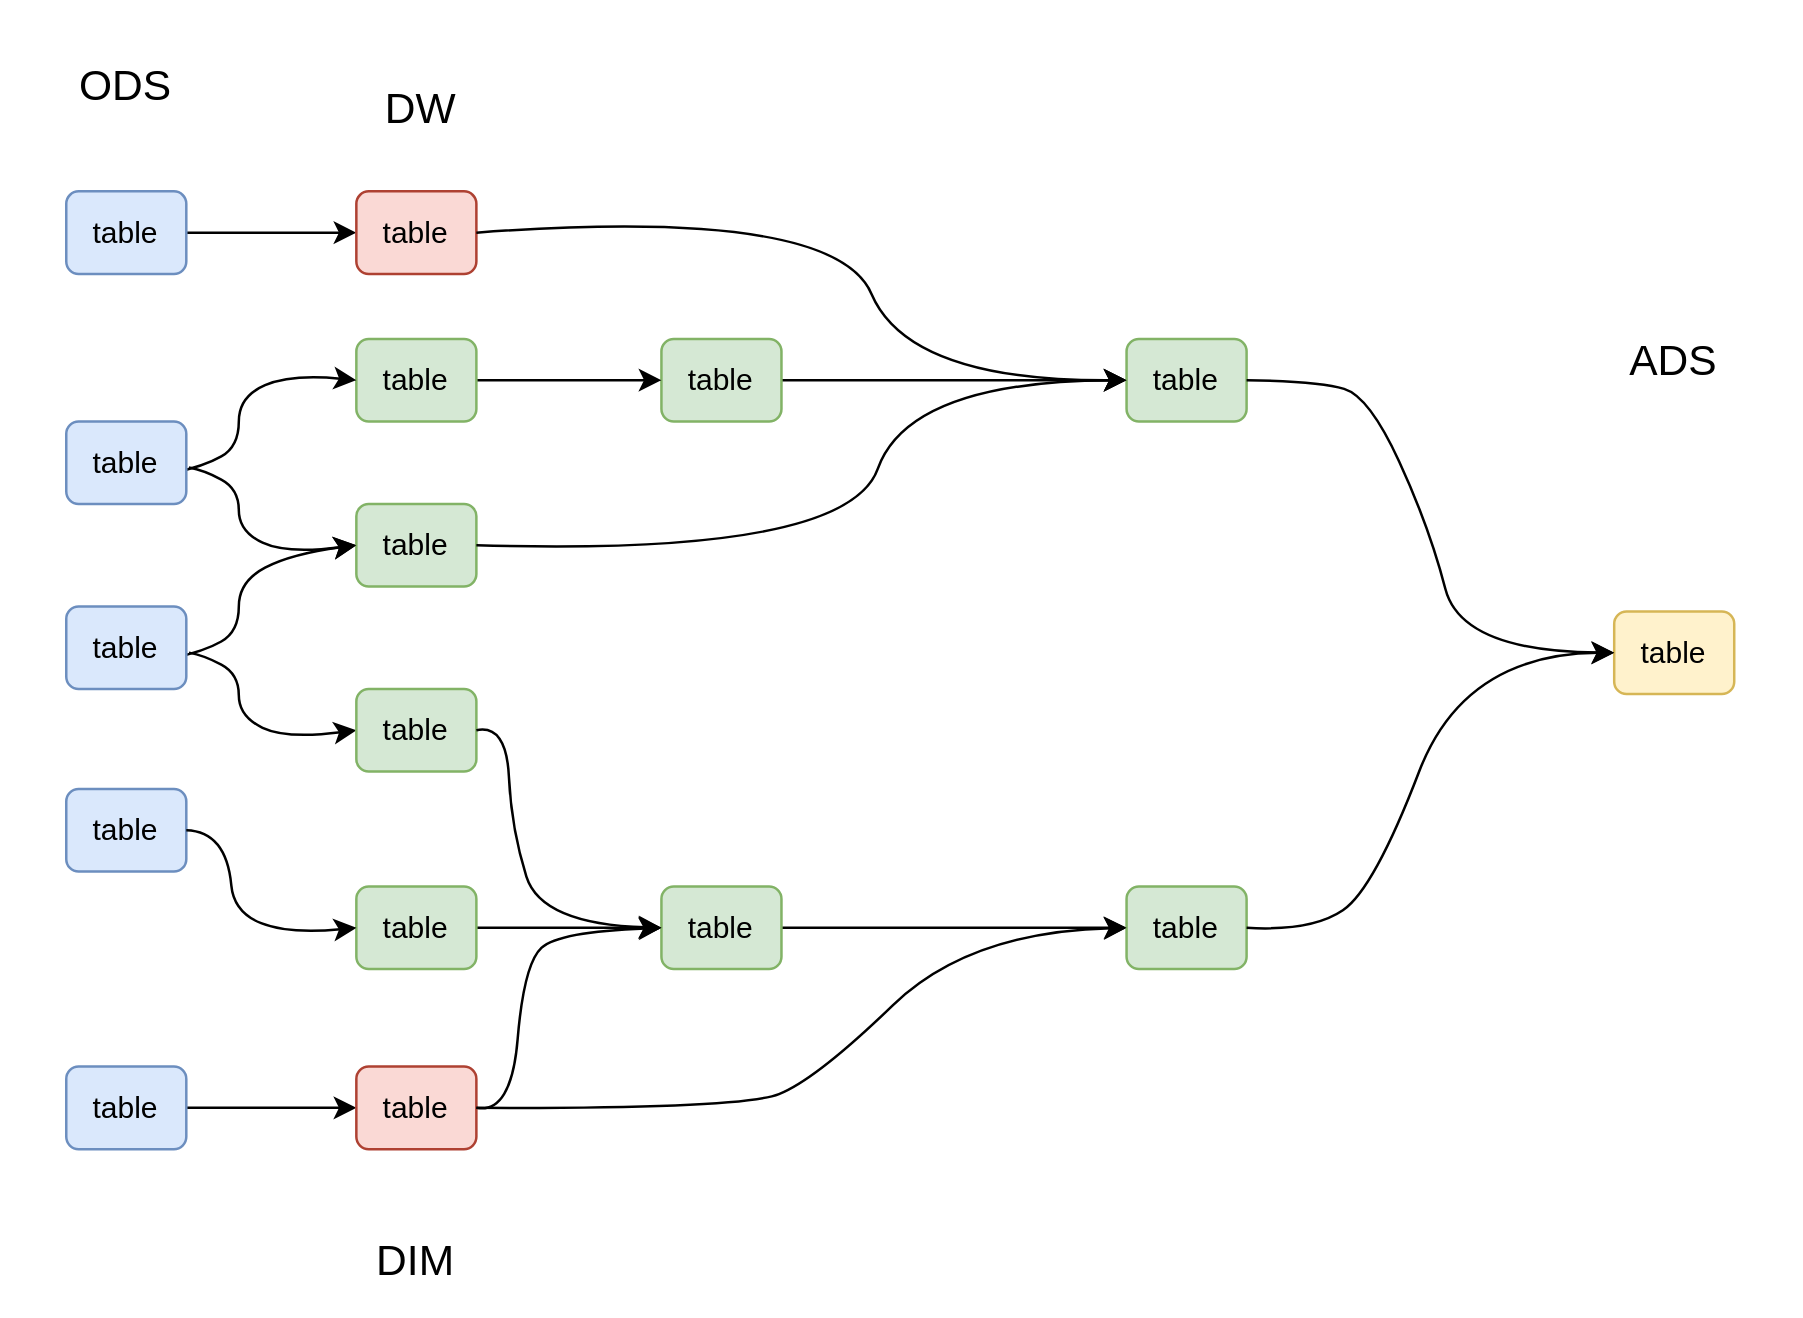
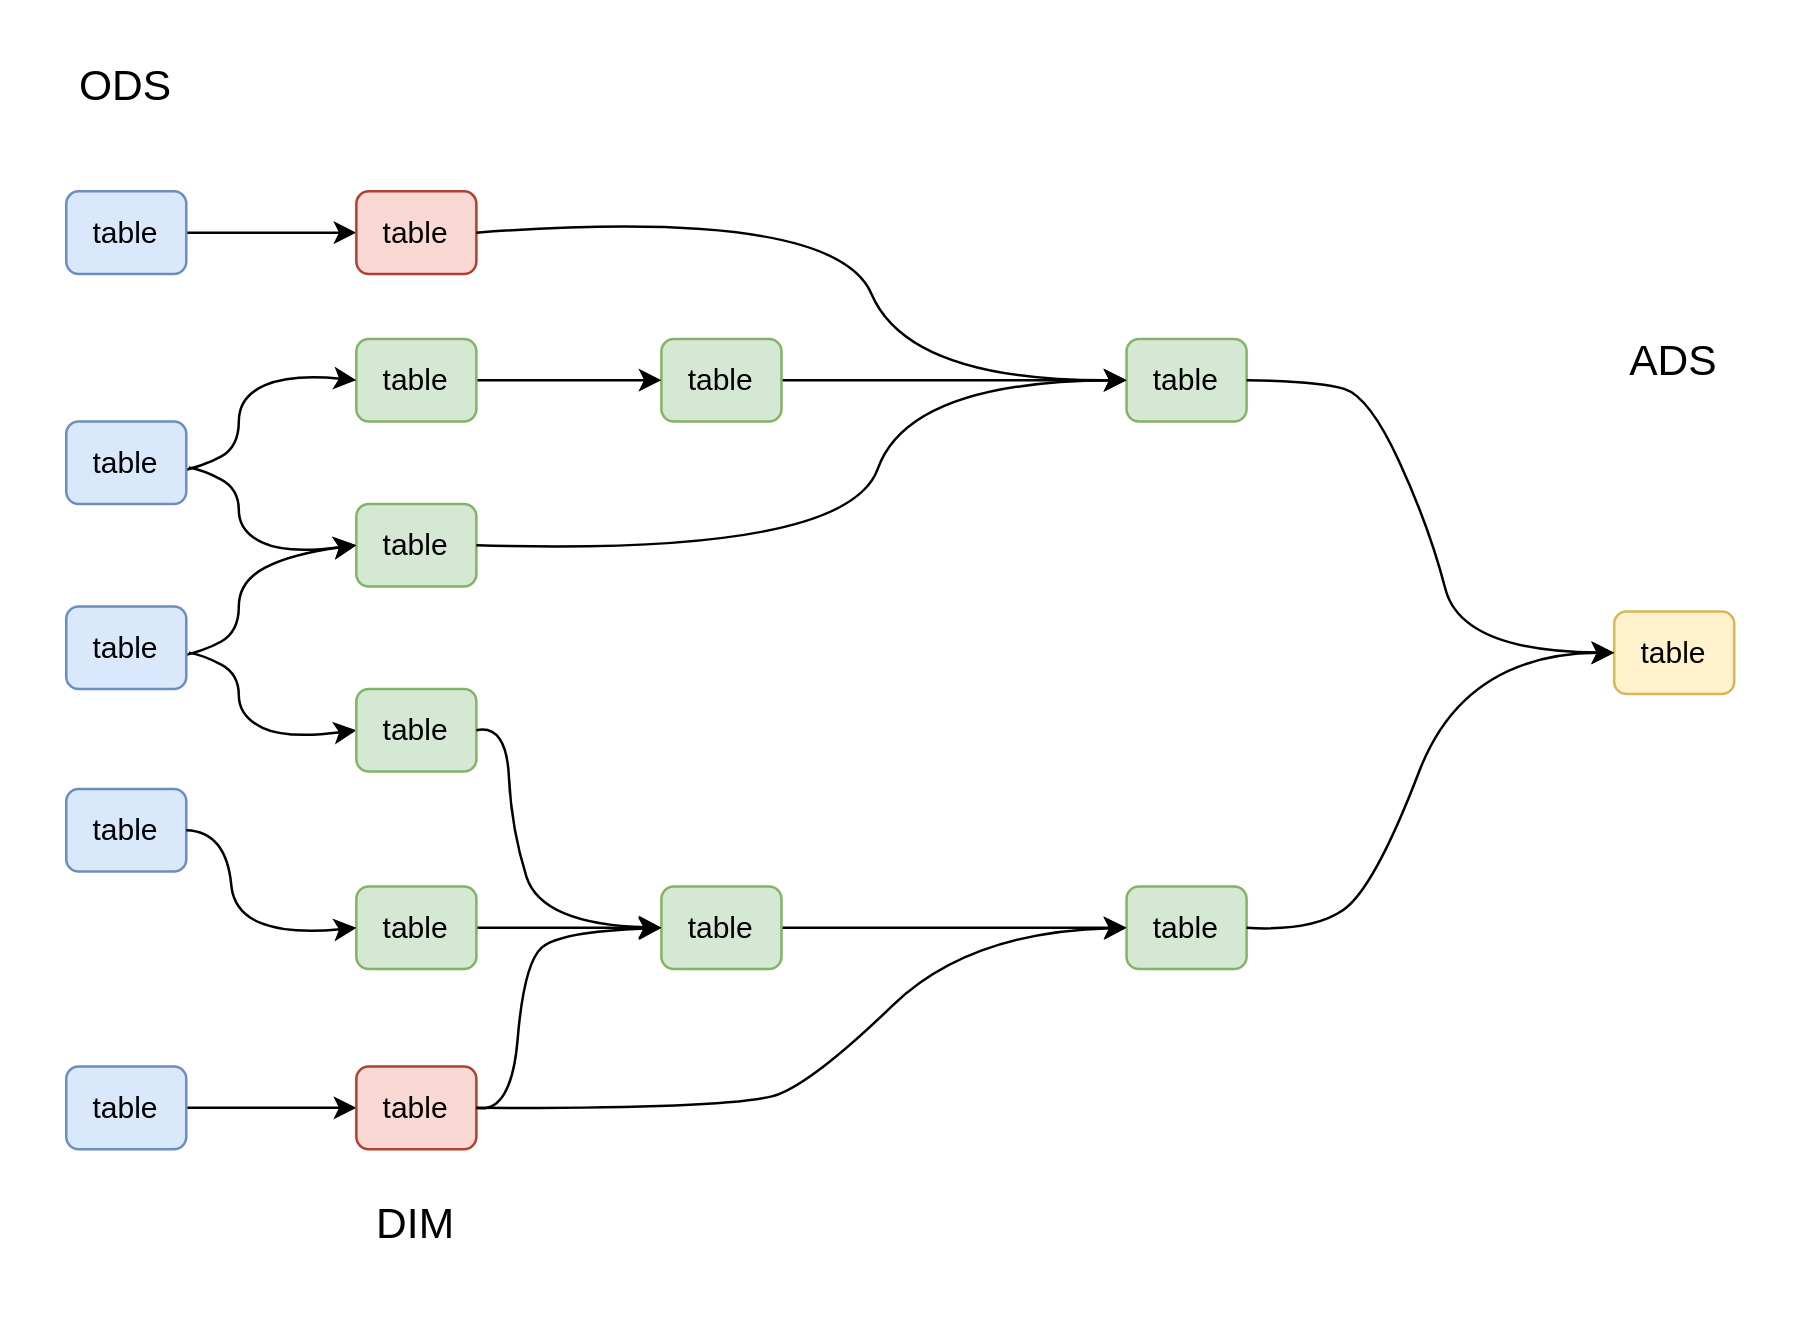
node "DW": removed
node "DIM": moved (416, 1264) -> (416, 1226)
